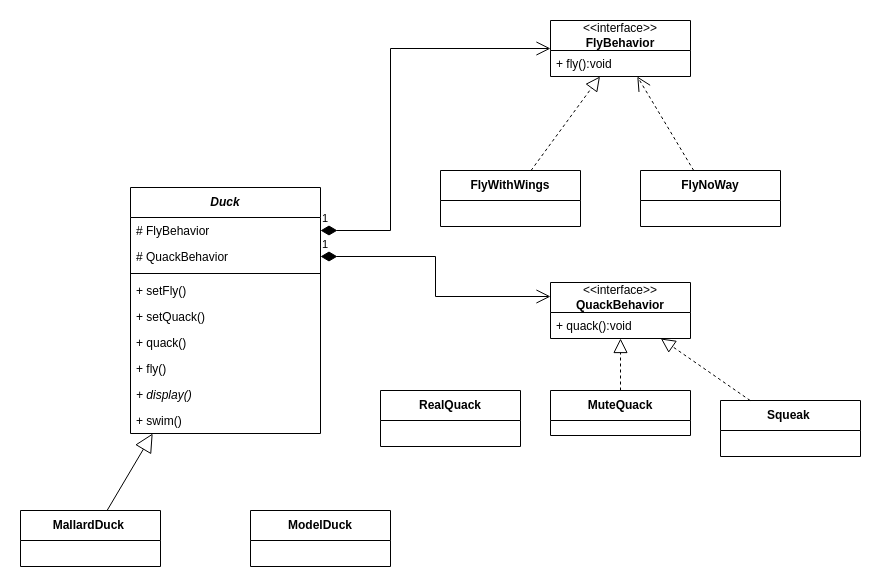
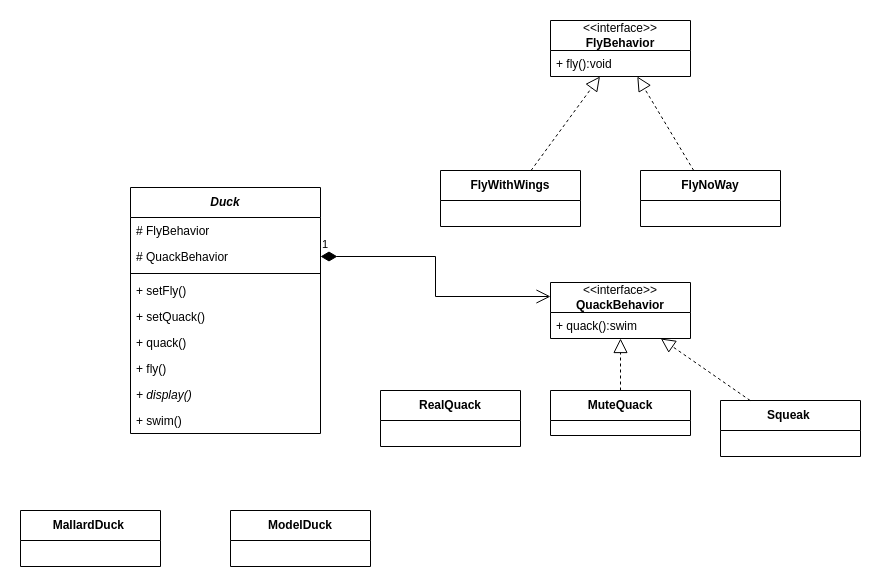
edge "FlyNoWay" -> "<<interface>> FlyBehavior": arrowhead open -> block
edge "<<interface>> FlyBehavior" -- "# FlyBehavior": removed, label "1"
node "+ quack():void": label "+ quack():void" -> "+ quack():swim"
edge "MallardDuck" -> "Duck": removed
node "ModelDuck": moved (321, 539) -> (301, 539)
